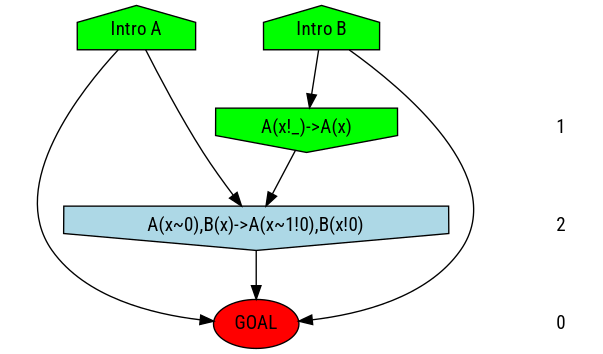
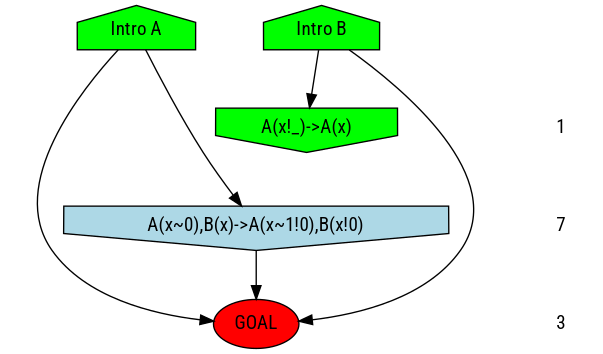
edge "A(x!_)->A(x)" -> "A(x~0),B(x)->A(x~1!0),B(x!0)": removed
node "2": label "2" -> "7"
node "0": label "0" -> "3"
